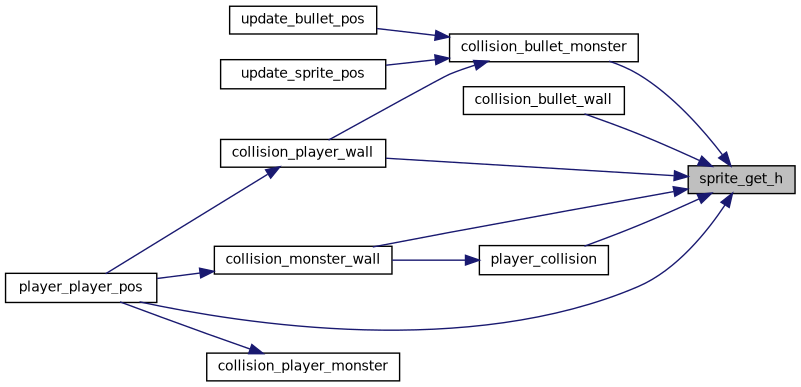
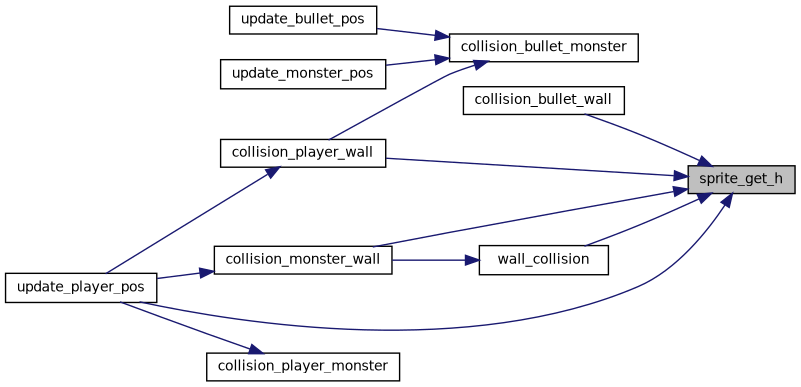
node "update_sprite_pos": label "update_sprite_pos" -> "update_monster_pos"
edge "collision_bullet_monster" -> "sprite_get_h": removed
node "player_collision": label "player_collision" -> "wall_collision"
node "player_player_pos": label "player_player_pos" -> "update_player_pos"
